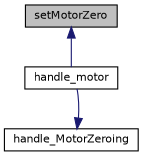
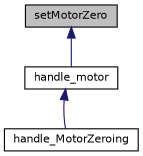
edge "handle_motor" -> "handle_MotorZeroing": reversed
